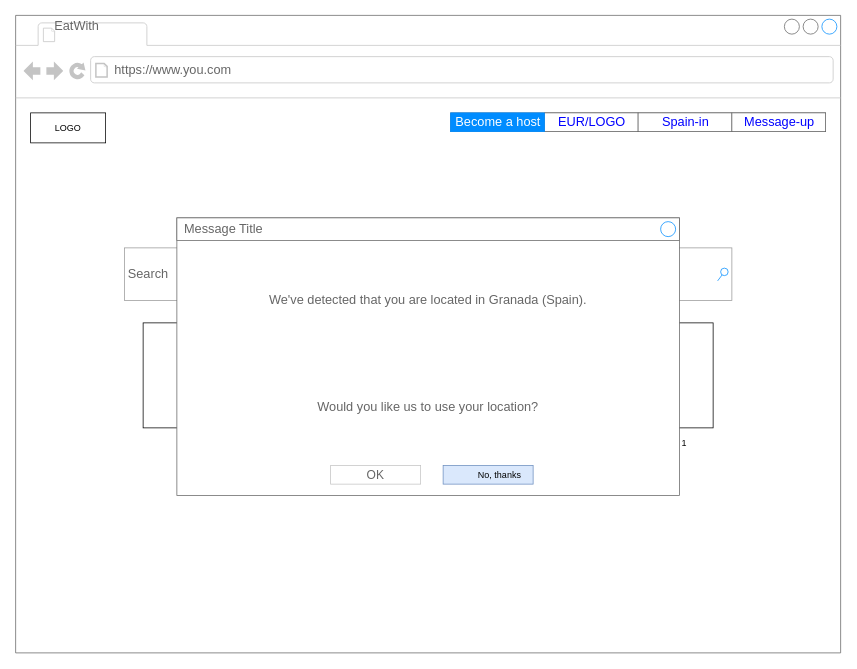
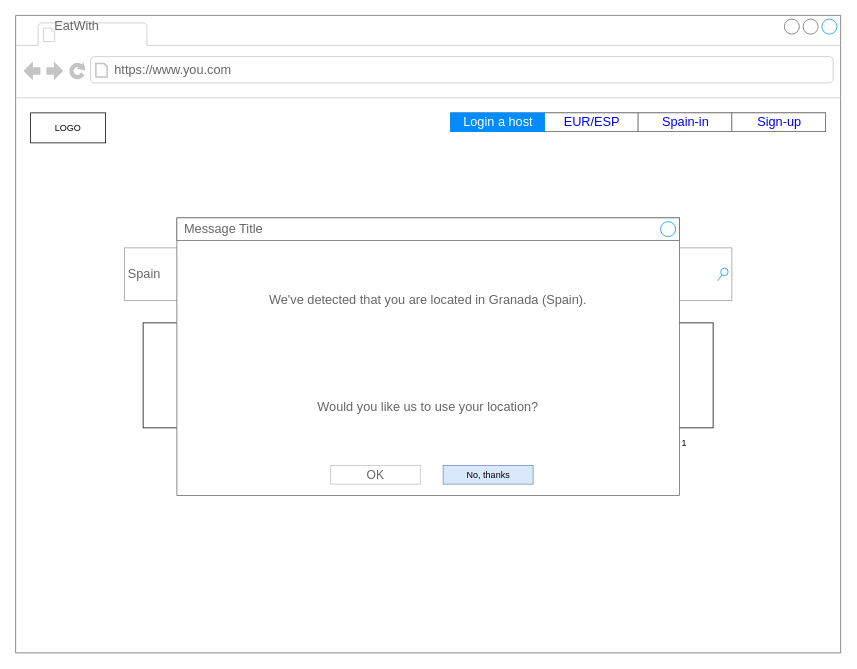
node "Become a host": label "Become a host" -> "Login a host"
node "EUR/LOGO": label "EUR/LOGO" -> "EUR/ESP"
node "Message-up": label "Message-up" -> "Sign-up"
node "Search": label "Search" -> "Spain"
node "No, thanks": moved (499, 475) -> (488, 475)
